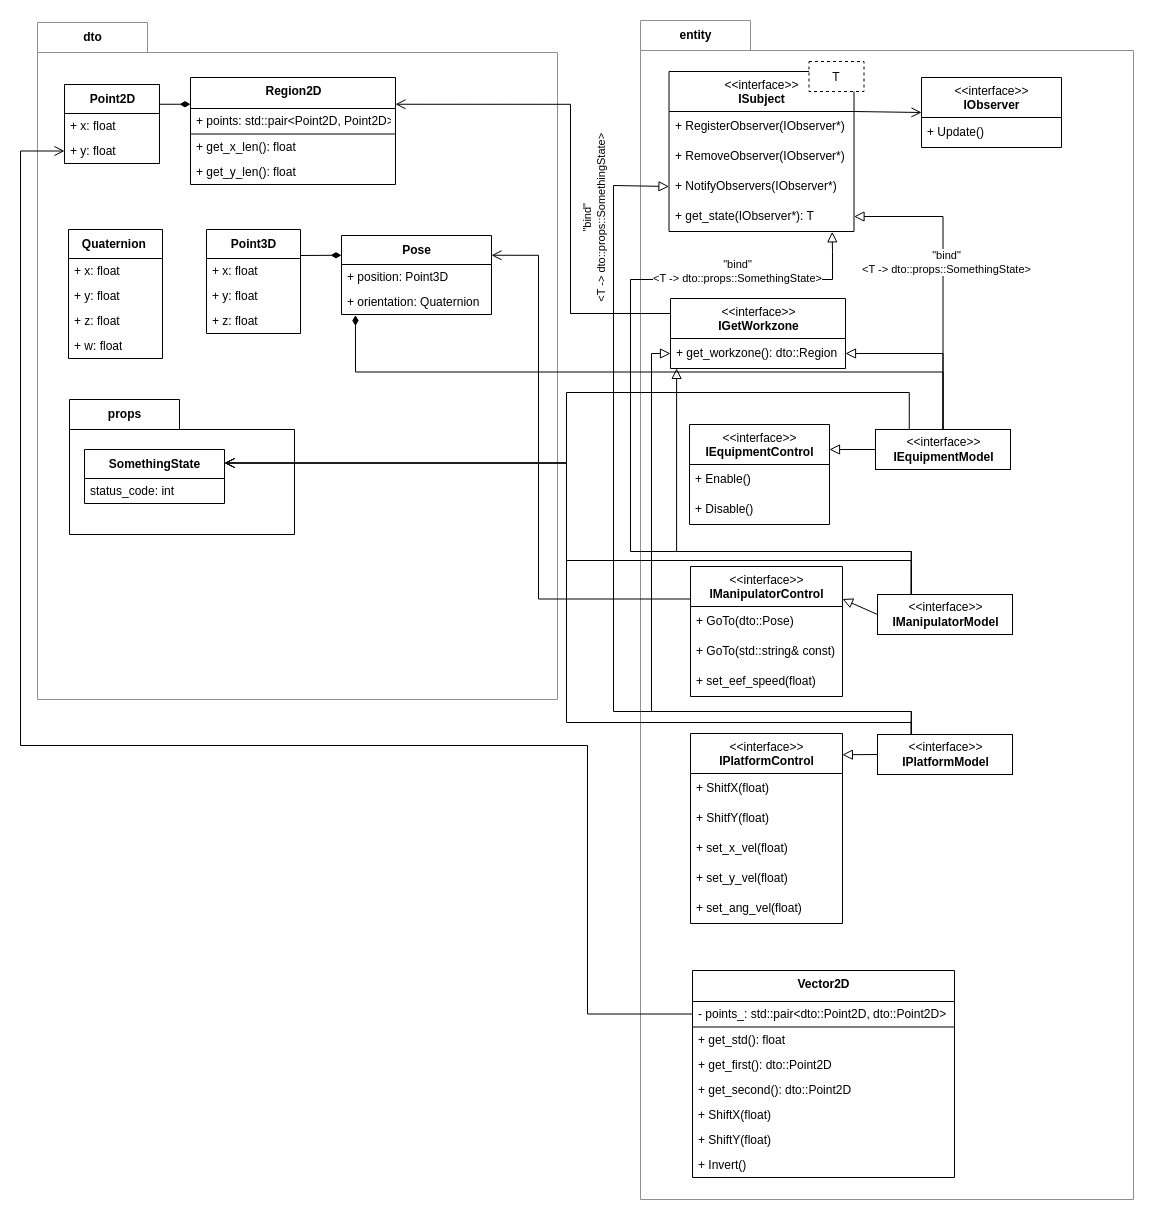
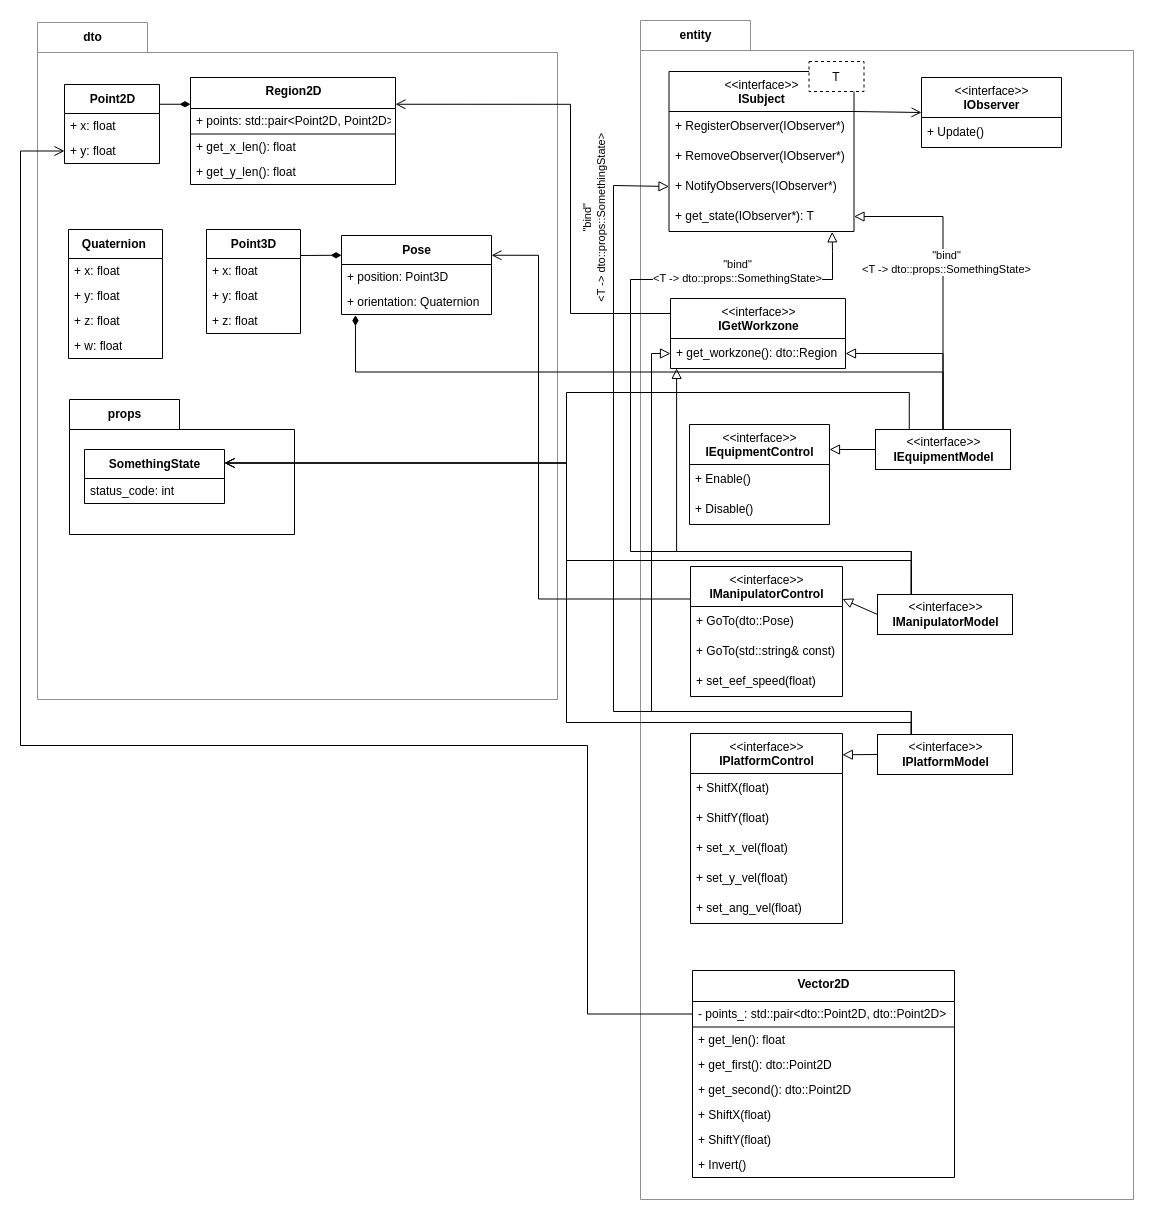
node "+ get_std(): float": label "+ get_std(): float" -> "+ get_len(): float"
